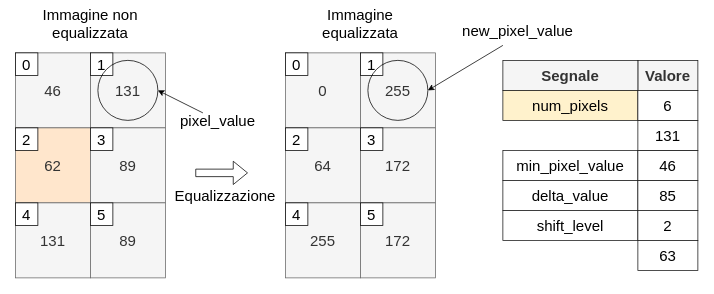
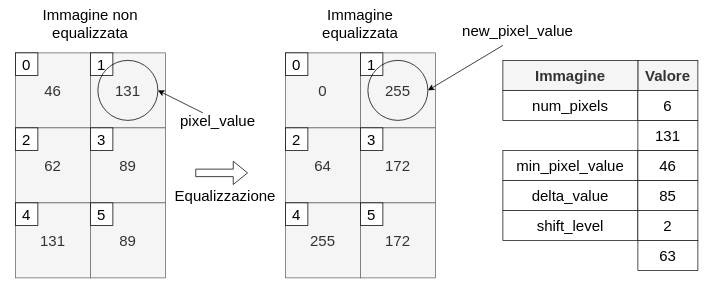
node "Segnale": label "Segnale" -> "Immagine"
node "num_pixels": fillcolor #fff2cc -> #ffffff
node "62": fillcolor #ffe6cc -> #f5f5f5
